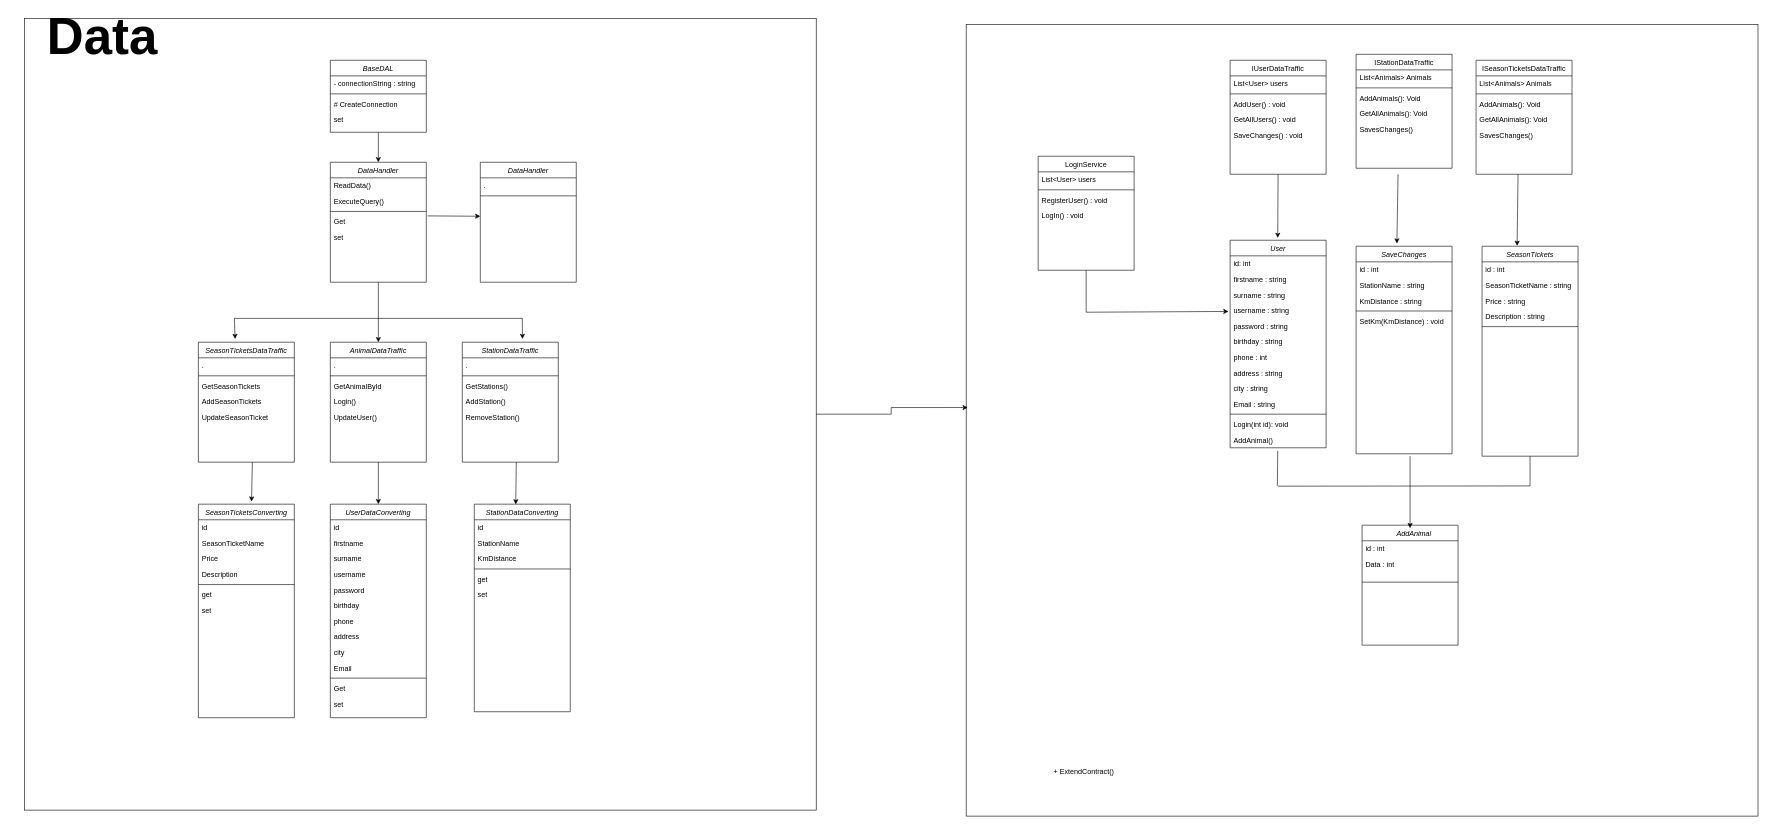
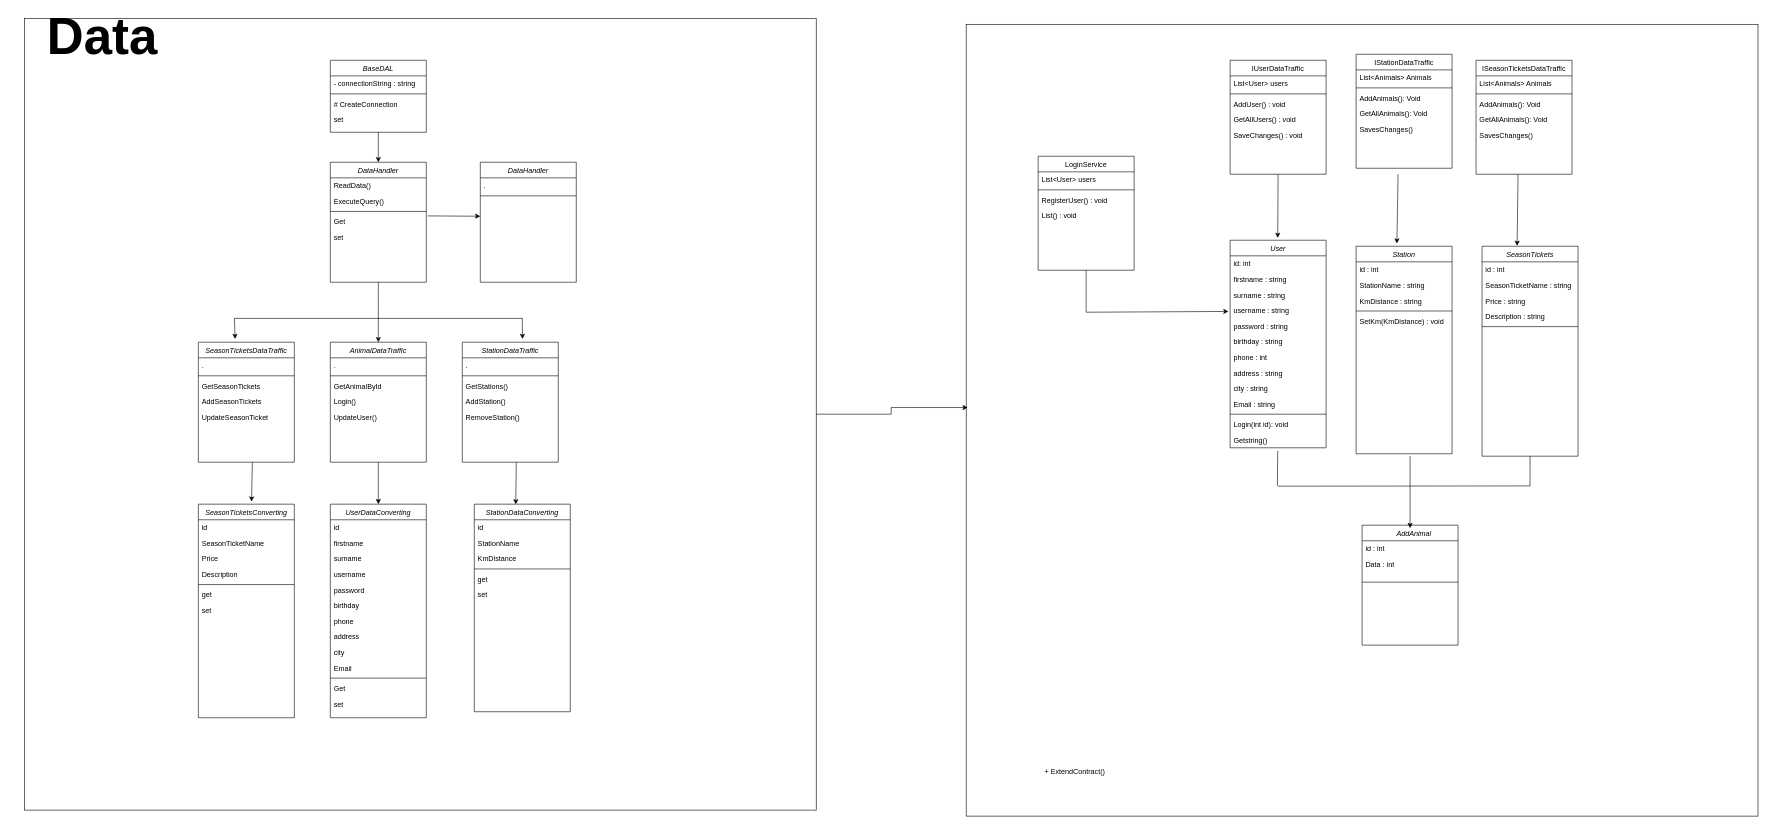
node "LogIn() : void": label "LogIn() : void" -> "List() : void"
node "SaveChanges": label "SaveChanges" -> "Station"
node "AddAnimal()": label "AddAnimal()" -> "Getstring()"
node "+ ExtendContract()": moved (1098, 771) -> (1089, 771)
